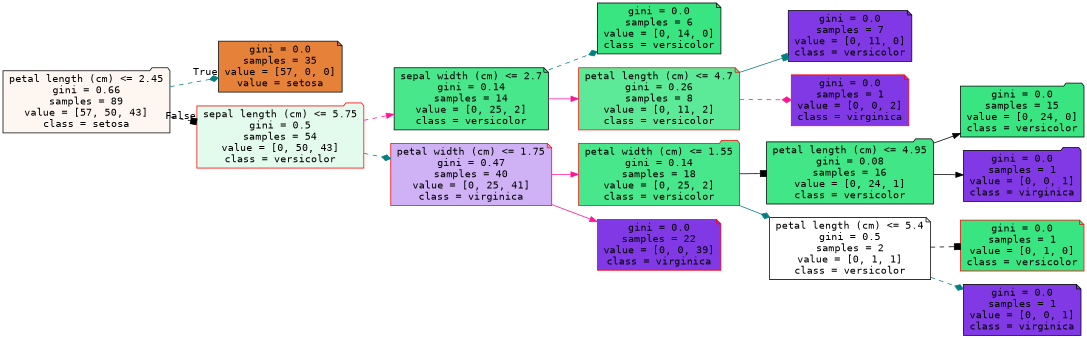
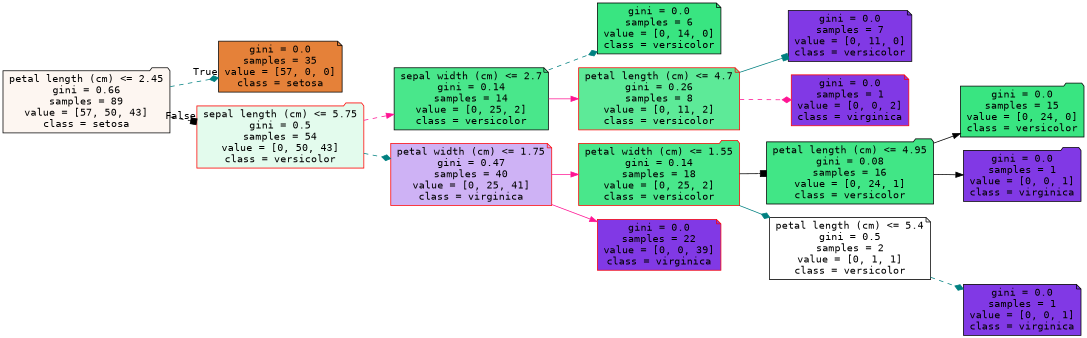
node "gini = 0.0 samples = 35 value = [57, 0, 0] value = setosa": label "gini = 0.0 samples = 35 value = [57, 0, 0] value = setosa" -> "gini = 0.0 samples = 35 value = [57, 0, 0] class = setosa"
node "gini = 0.0 samples = 1 value = [0, 1, 0] class = versicolor": removed
